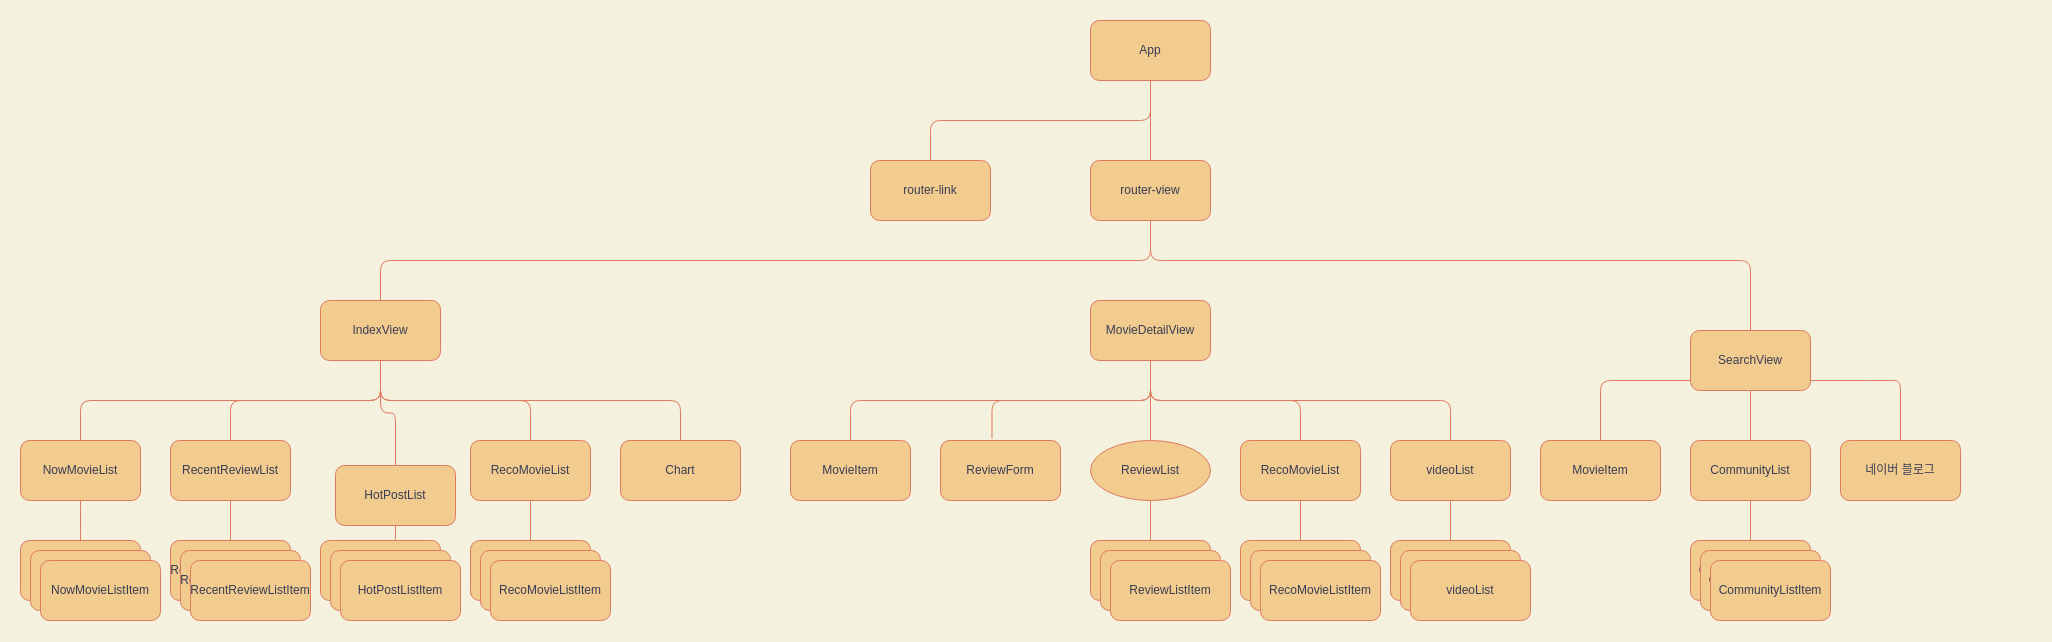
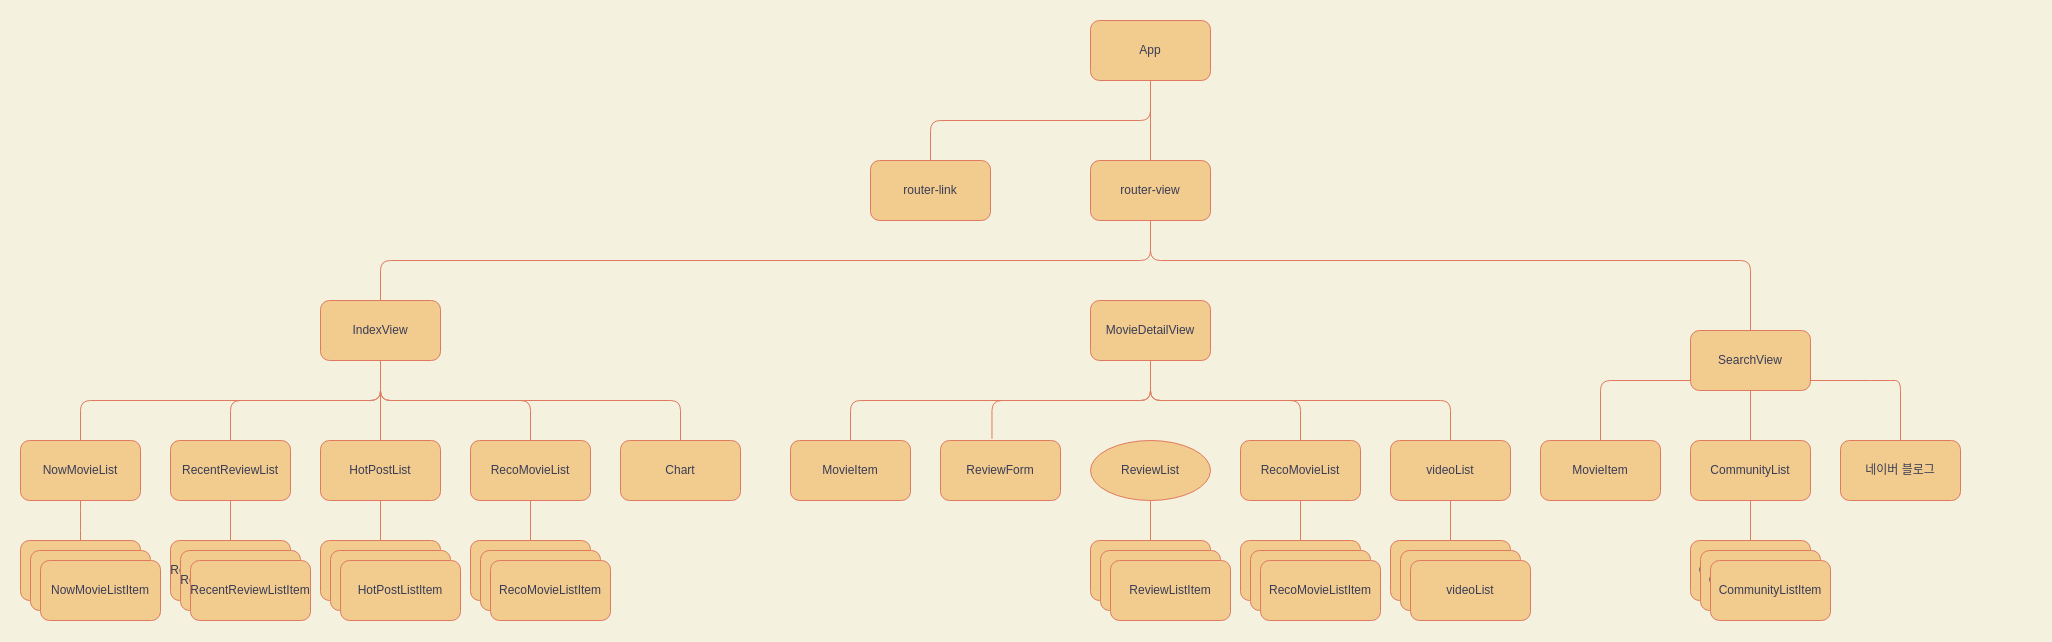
edge "MovieDetailView" -- "ReviewList": removed
node "HotPostList": moved (396, 496) -> (381, 471)
